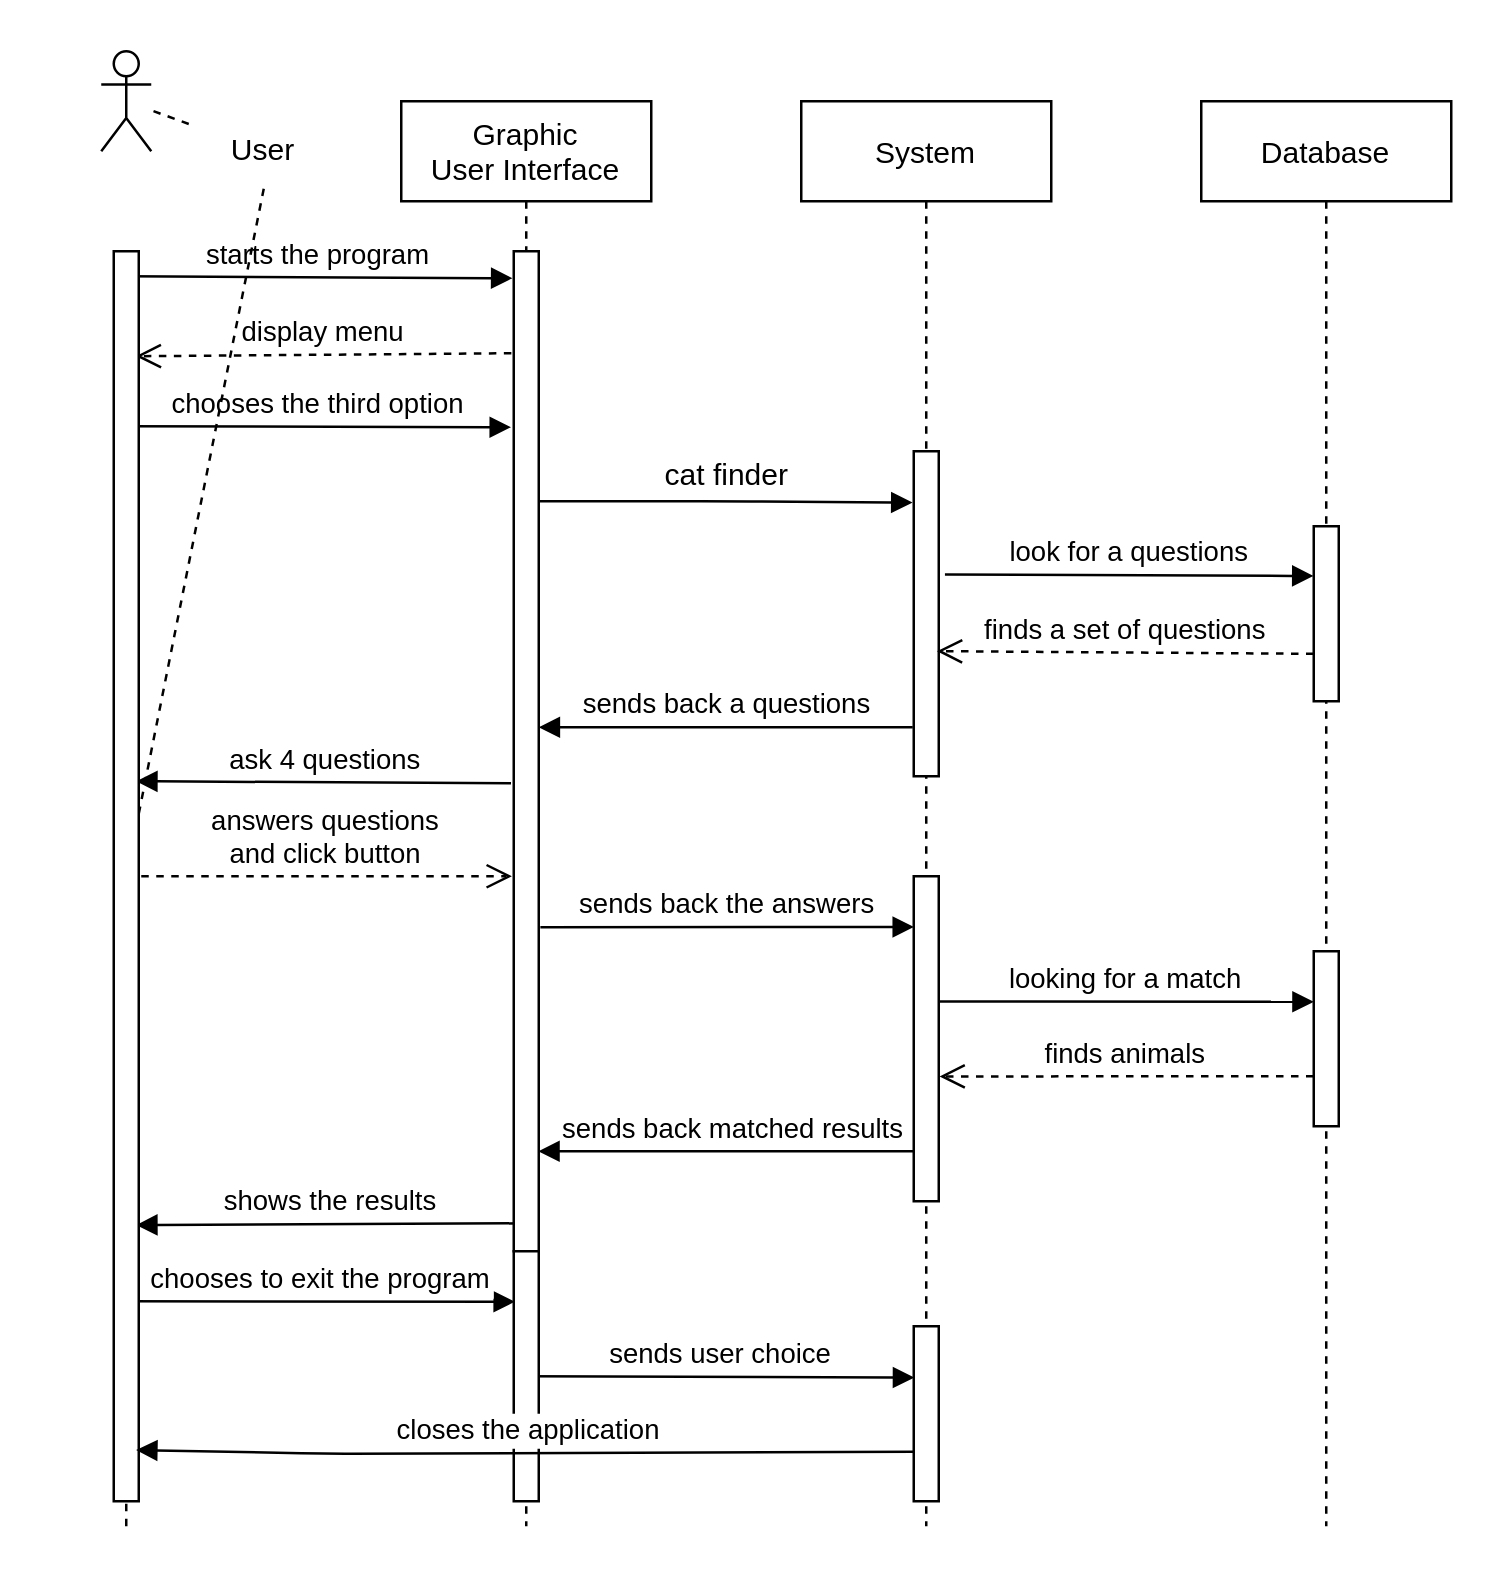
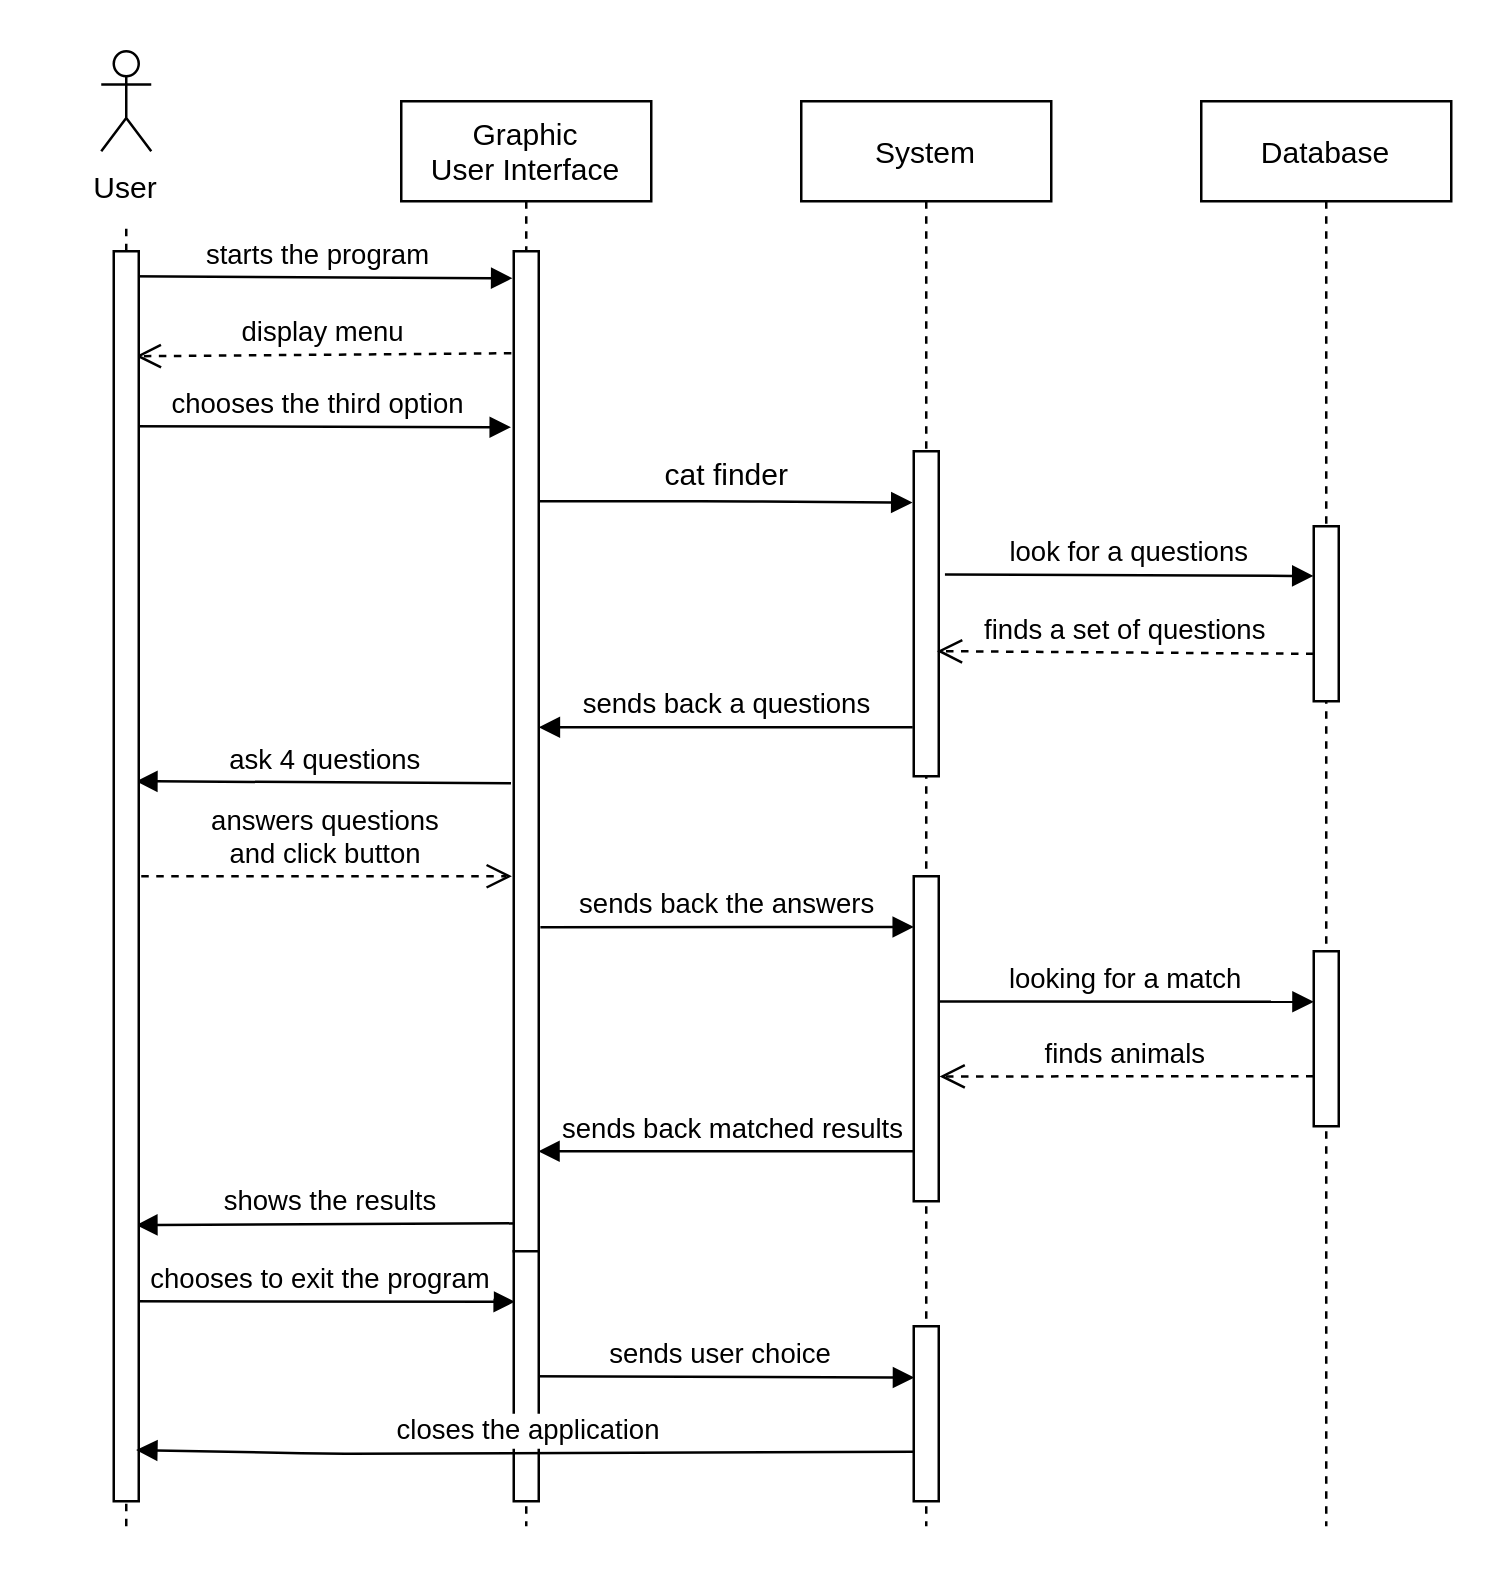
node "User": moved (264, 151) -> (126, 189)
